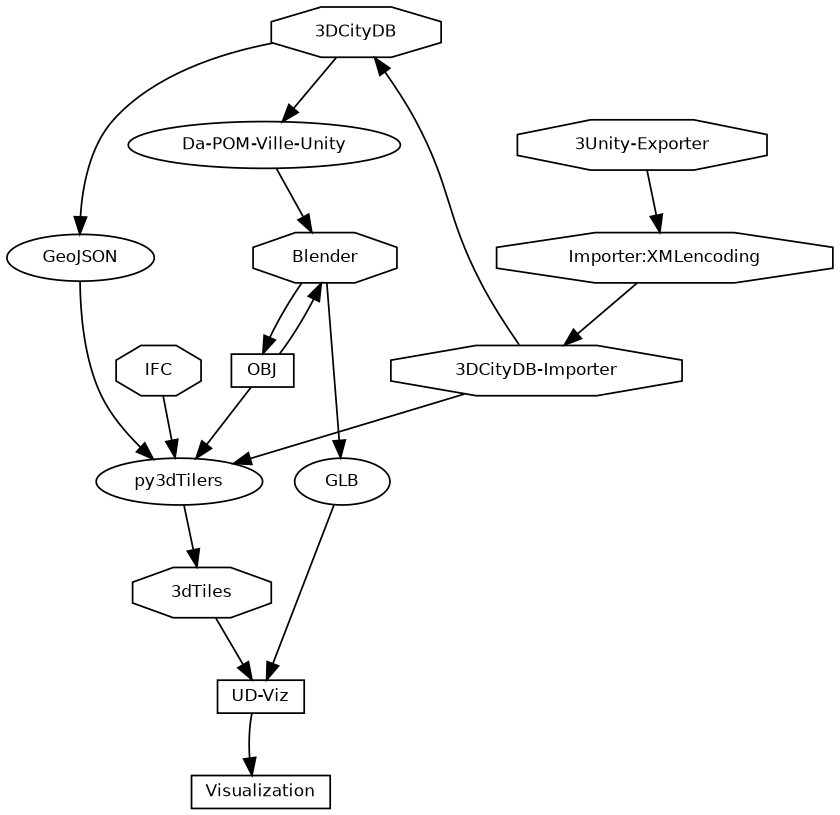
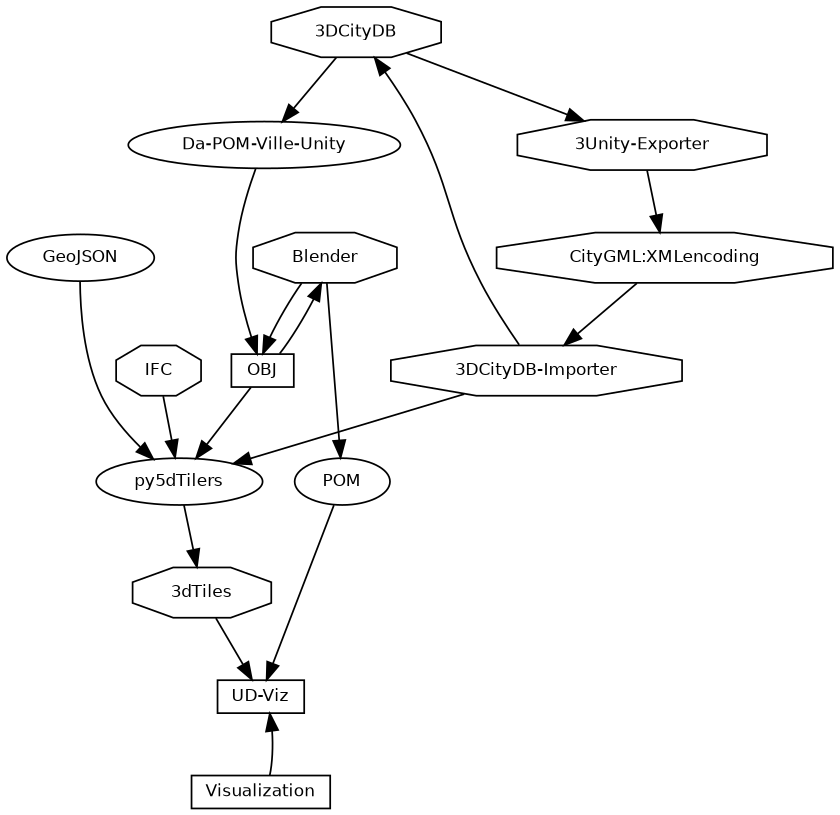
edge "3DCityDB" -> "GeoJSON": now "3DCityDB" -> "3Unity-Exporter"
edge "Da-POM-Ville-Unity" -> "Blender": now "Da-POM-Ville-Unity" -> "OBJ"
node "Importer:XMLencoding": label "Importer:XMLencoding" -> "CityGML:XMLencoding"
node "py3dTilers": label "py3dTilers" -> "py5dTilers"
node "GLB": label "GLB" -> "POM"
edge "UD-Viz" -> "Visualization": reversed
